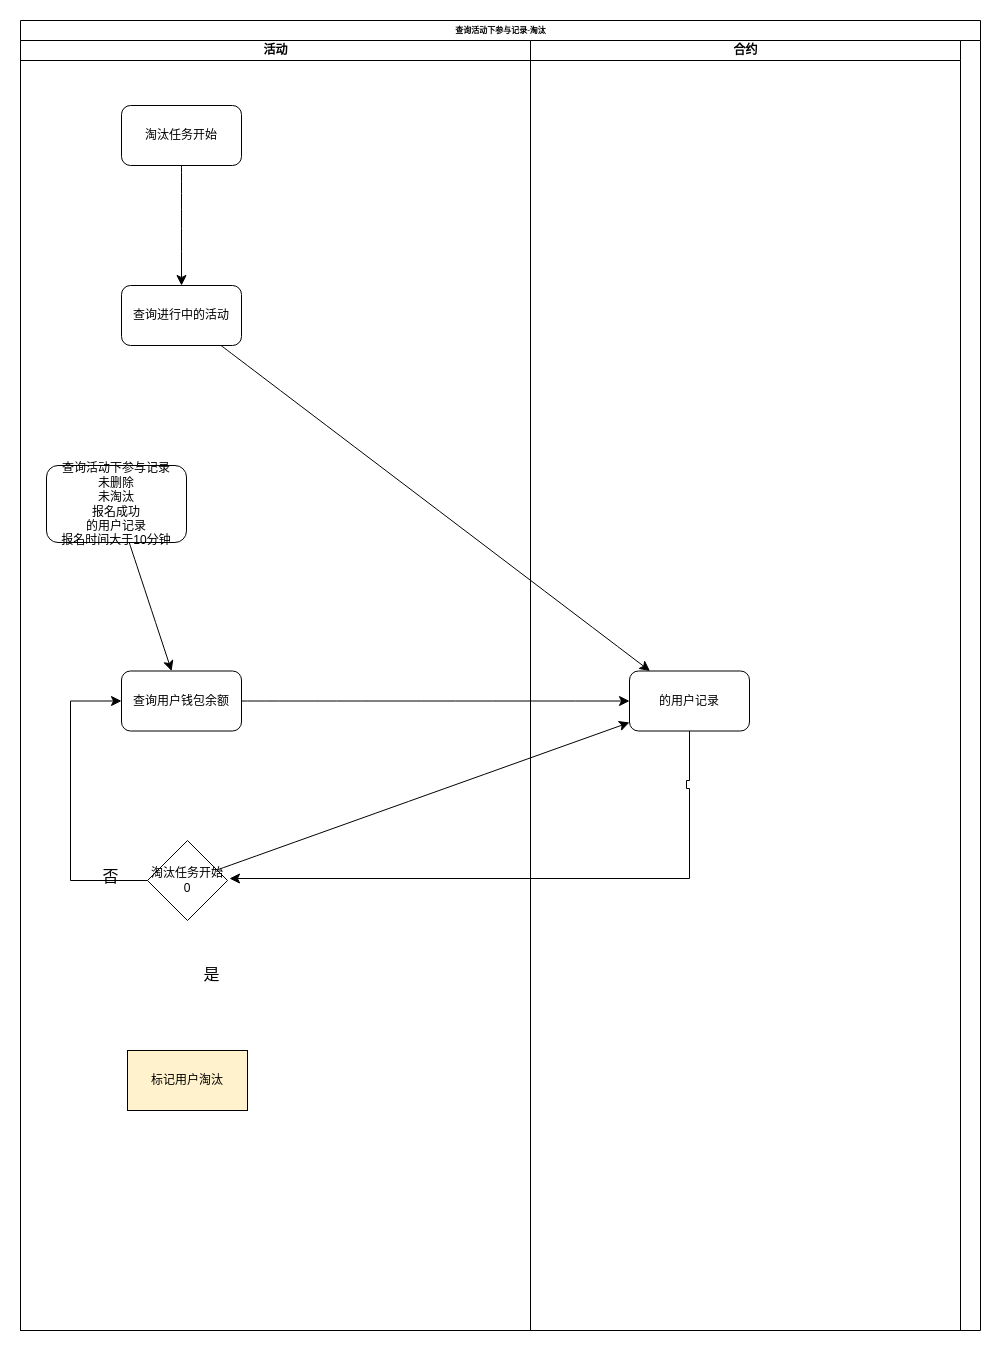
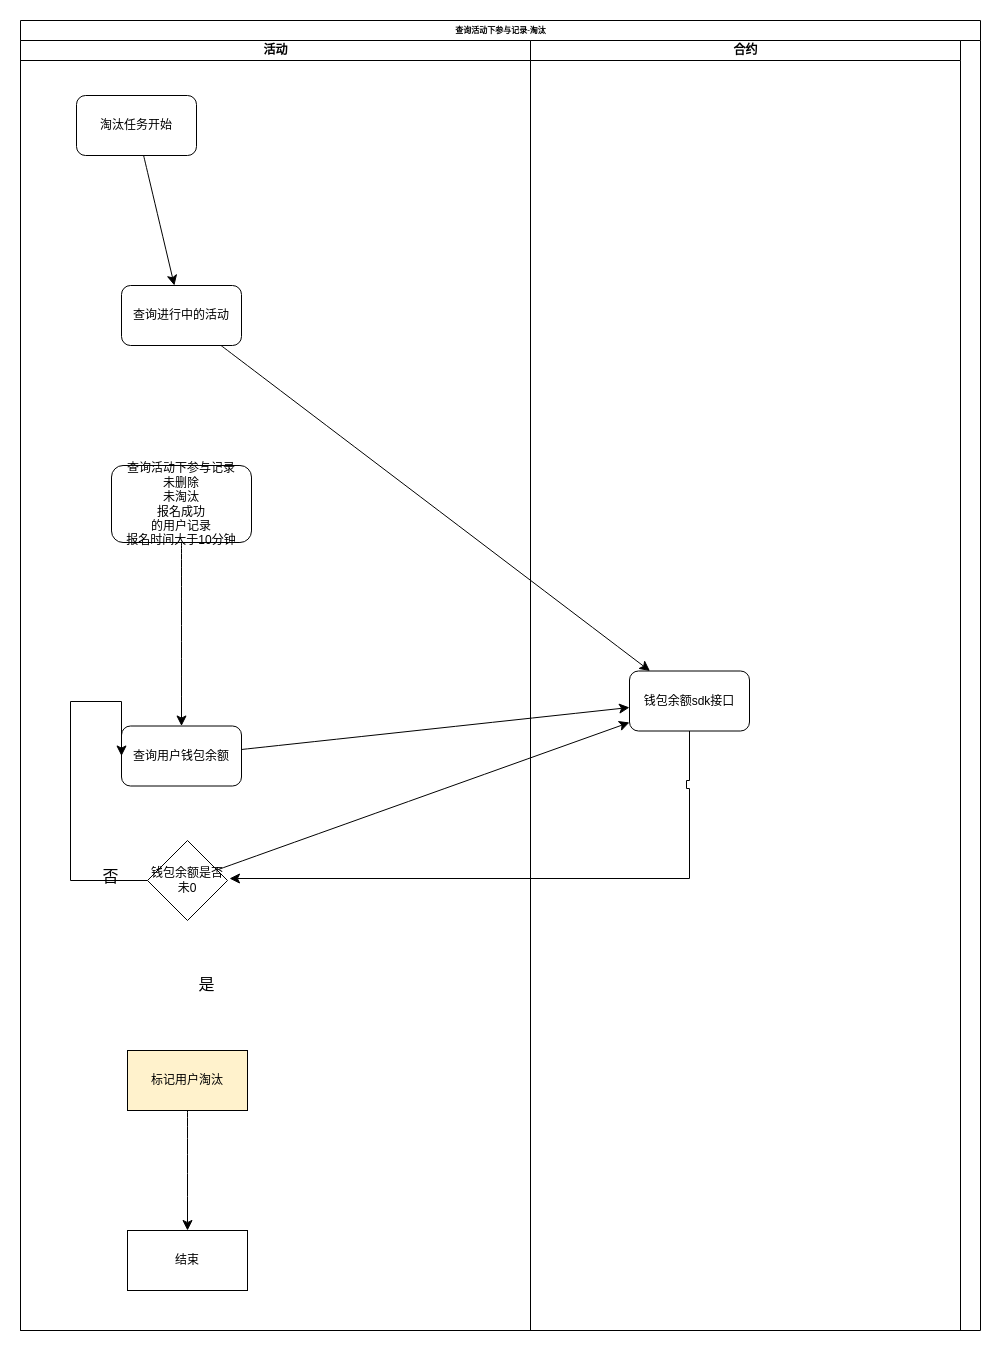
node "淘汰任务开始": moved (182, 136) -> (137, 126)
node "查询活动下参与记录 未删除 未淘汰 报名成功 的用户记录 报名时间大于10分钟": moved (117, 504) -> (182, 504)
node "查询用户钱包余额": moved (182, 701) -> (182, 756)
node "的用户记录": label "的用户记录" -> "钱包余额sdk接口"
node "淘汰任务开始0": label "淘汰任务开始0" -> "钱包余额是否未0"
node "是": moved (211, 975) -> (206, 985)
edge "标记用户淘汰" -> "结束": added
node "结束": added
